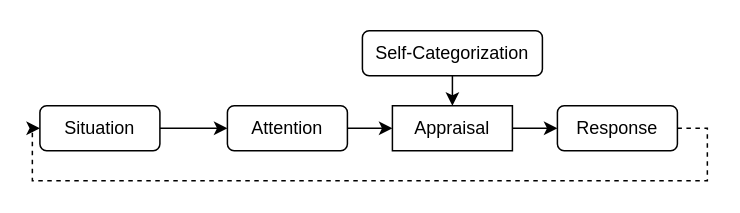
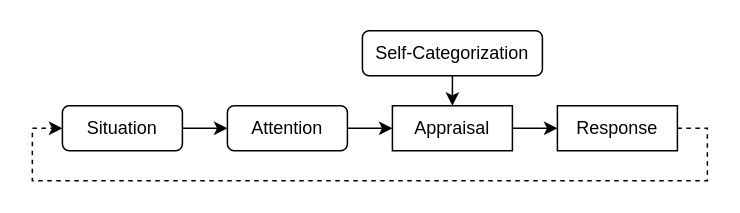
node "Situation": moved (100, 128) -> (122, 128)
node "Response": shape rounded rectangle -> rectangle
